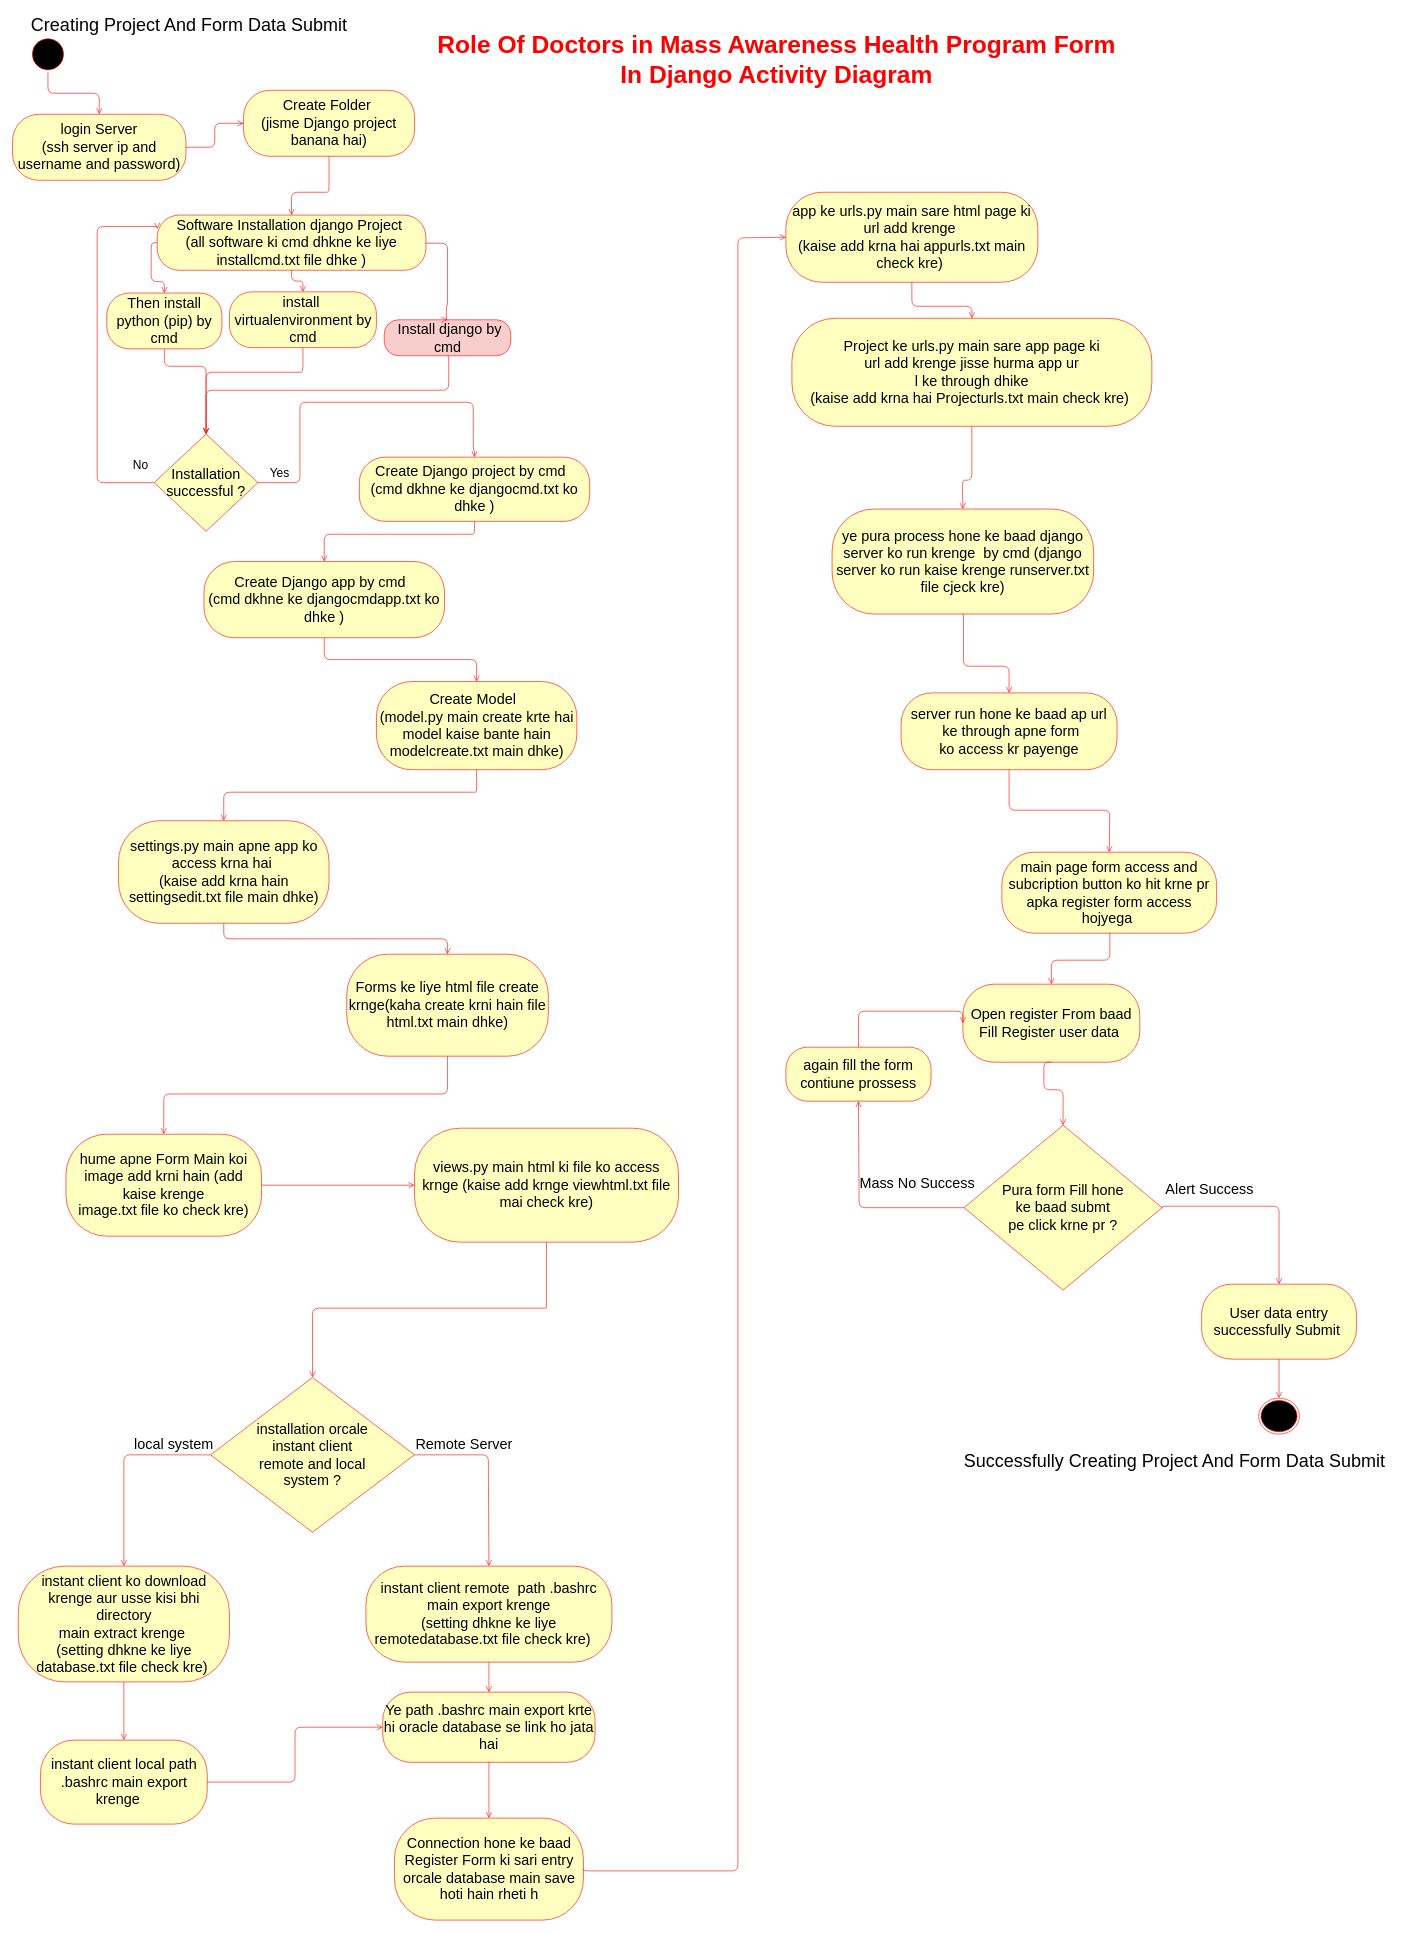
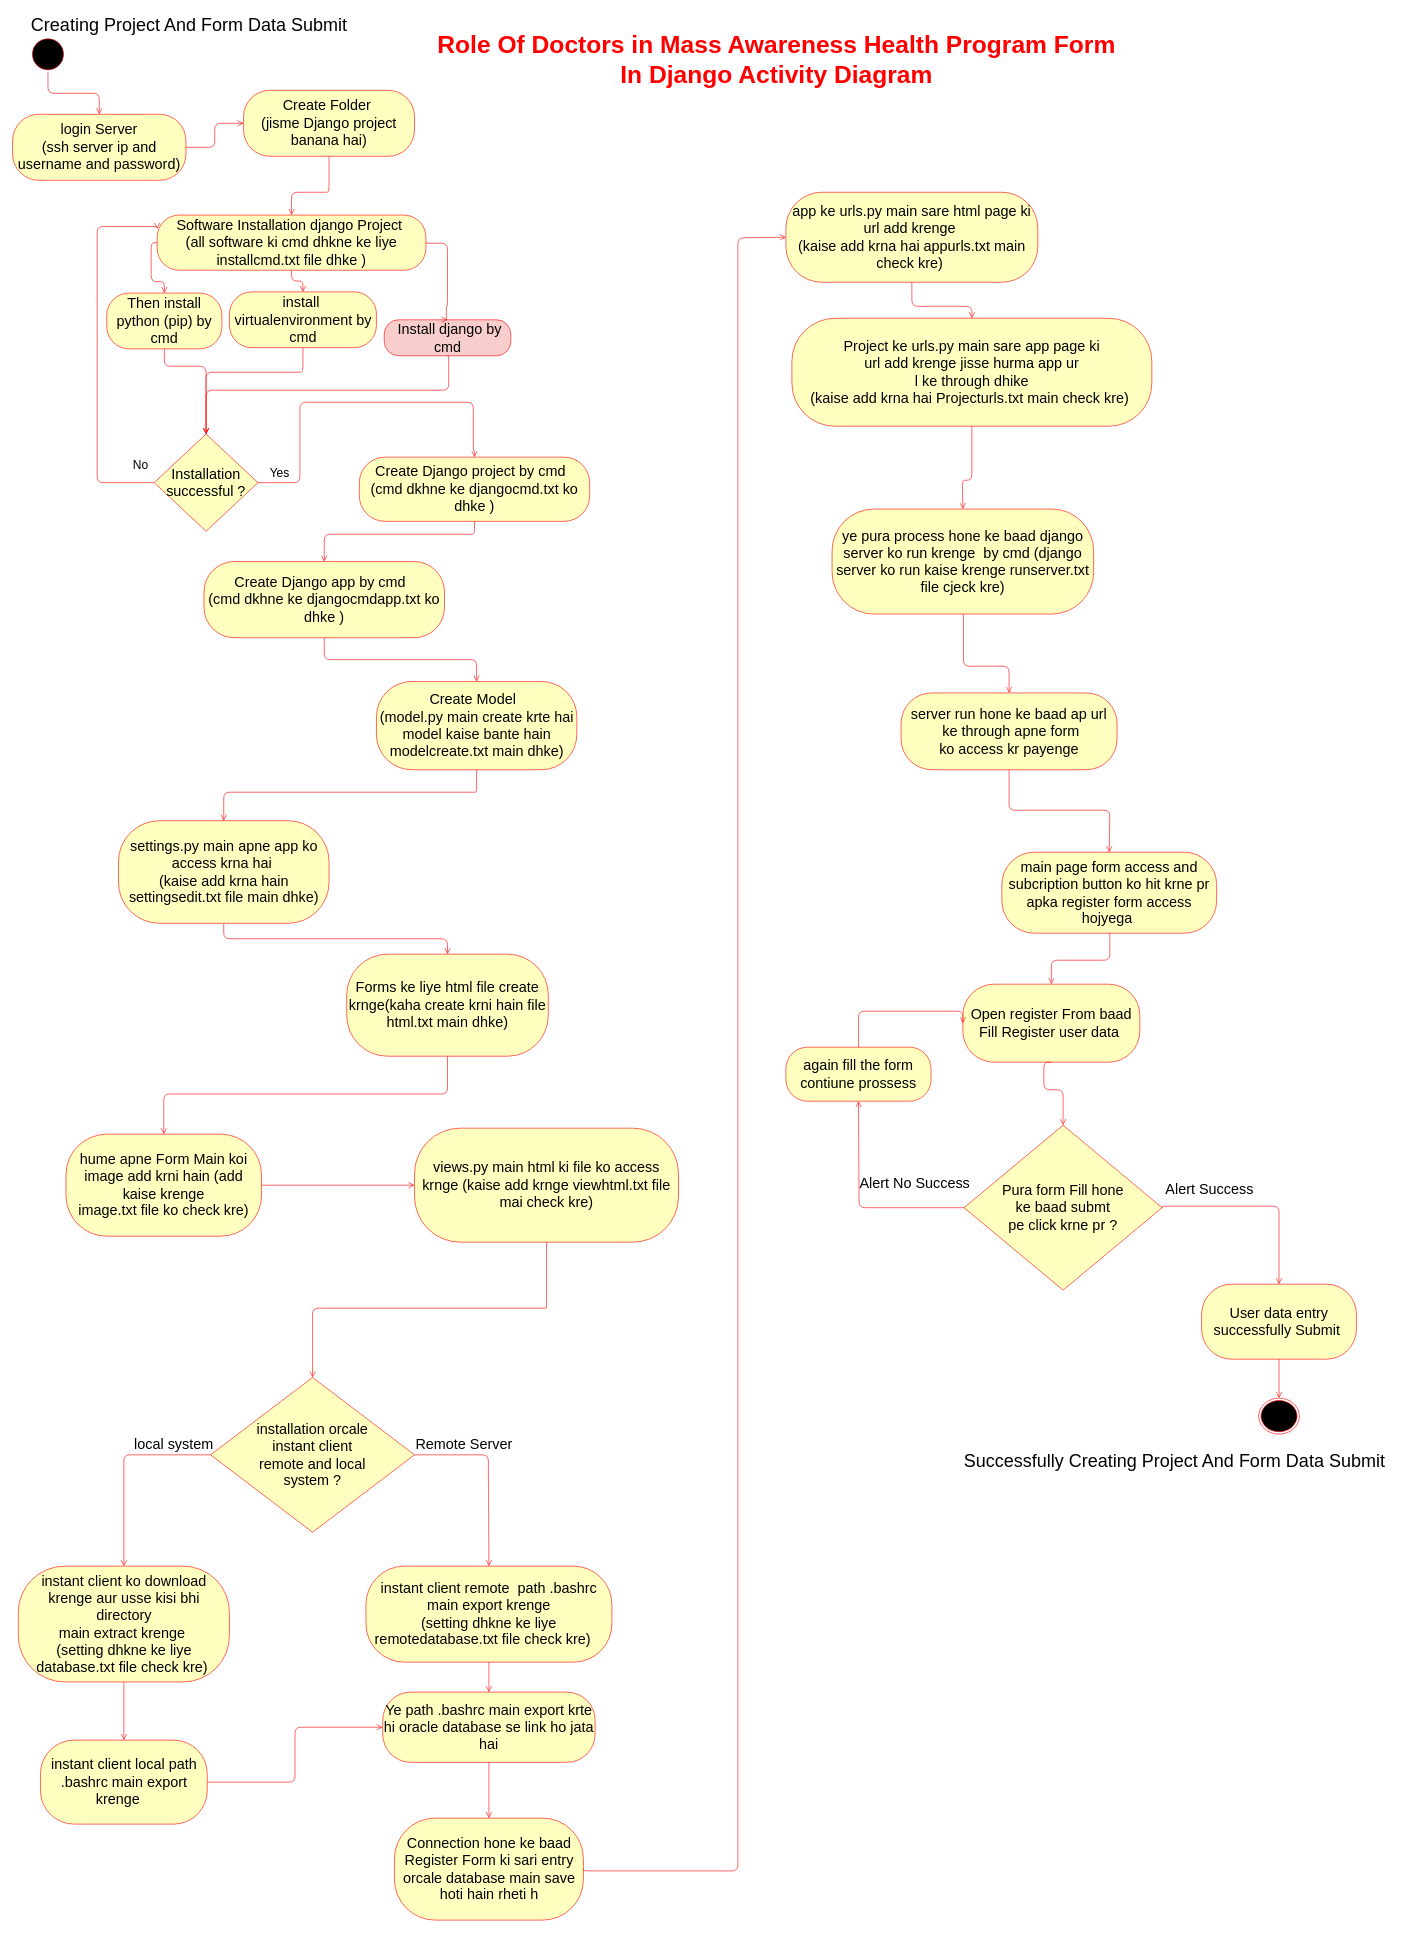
node "Mass No Success": label "Mass No Success" -> "Alert No Success"
